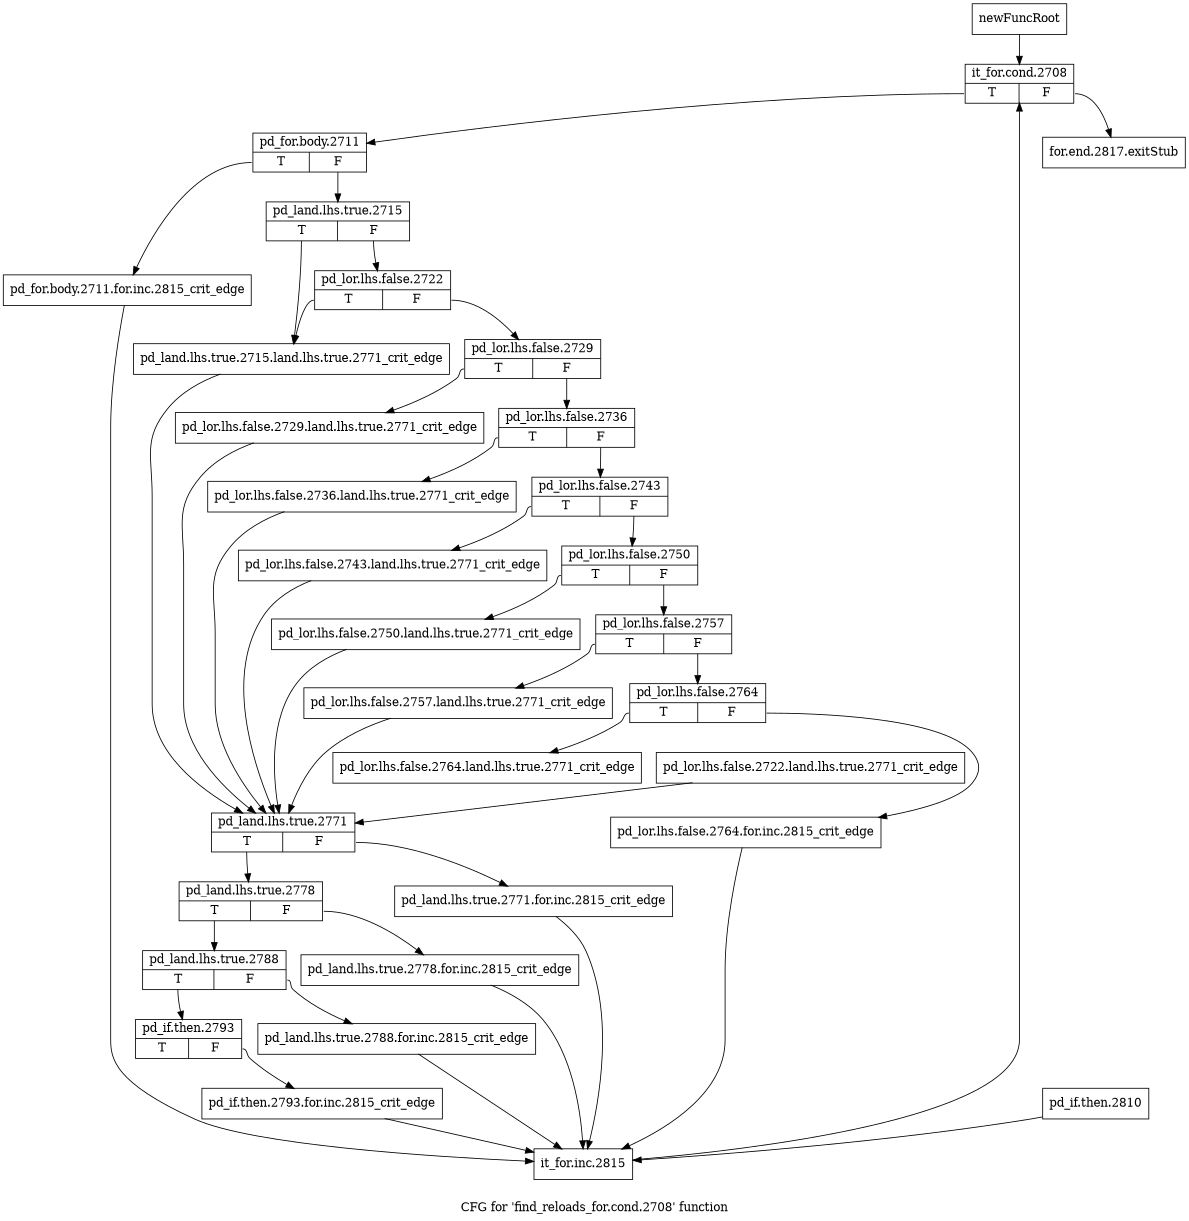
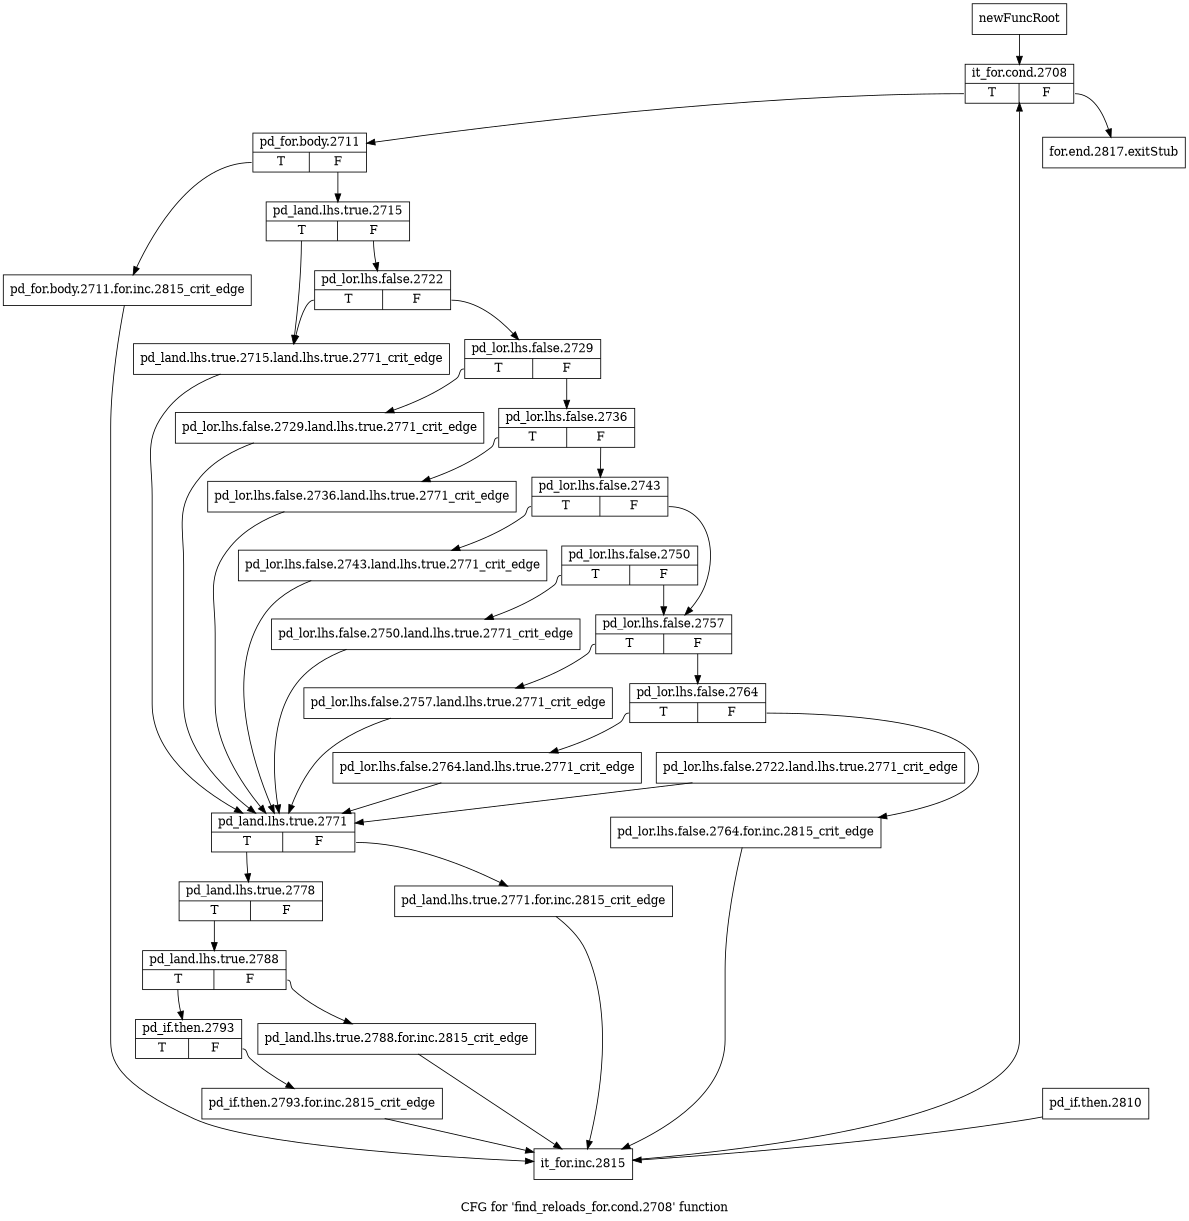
edge "pd_lor.lhs.false.2743" -> "pd_lor.lhs.false.2750": now "pd_lor.lhs.false.2743" -> "pd_lor.lhs.false.2757"
edge "pd_lor.lhs.false.2764.land.lhs.true.2771_crit_edge" -> "pd_land.lhs.true.2771": added
node "pd_land.lhs.true.2778.for.inc.2815_crit_edge": removed
